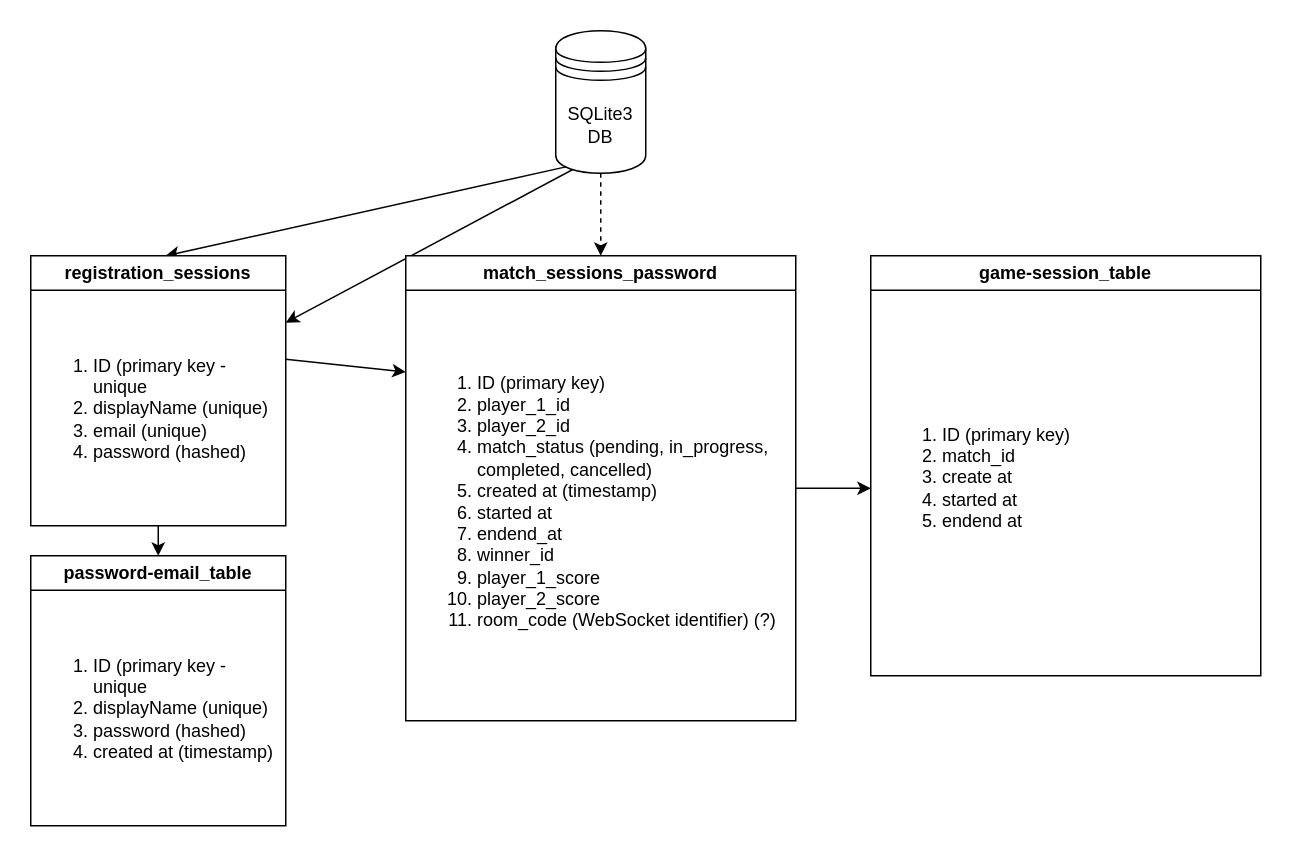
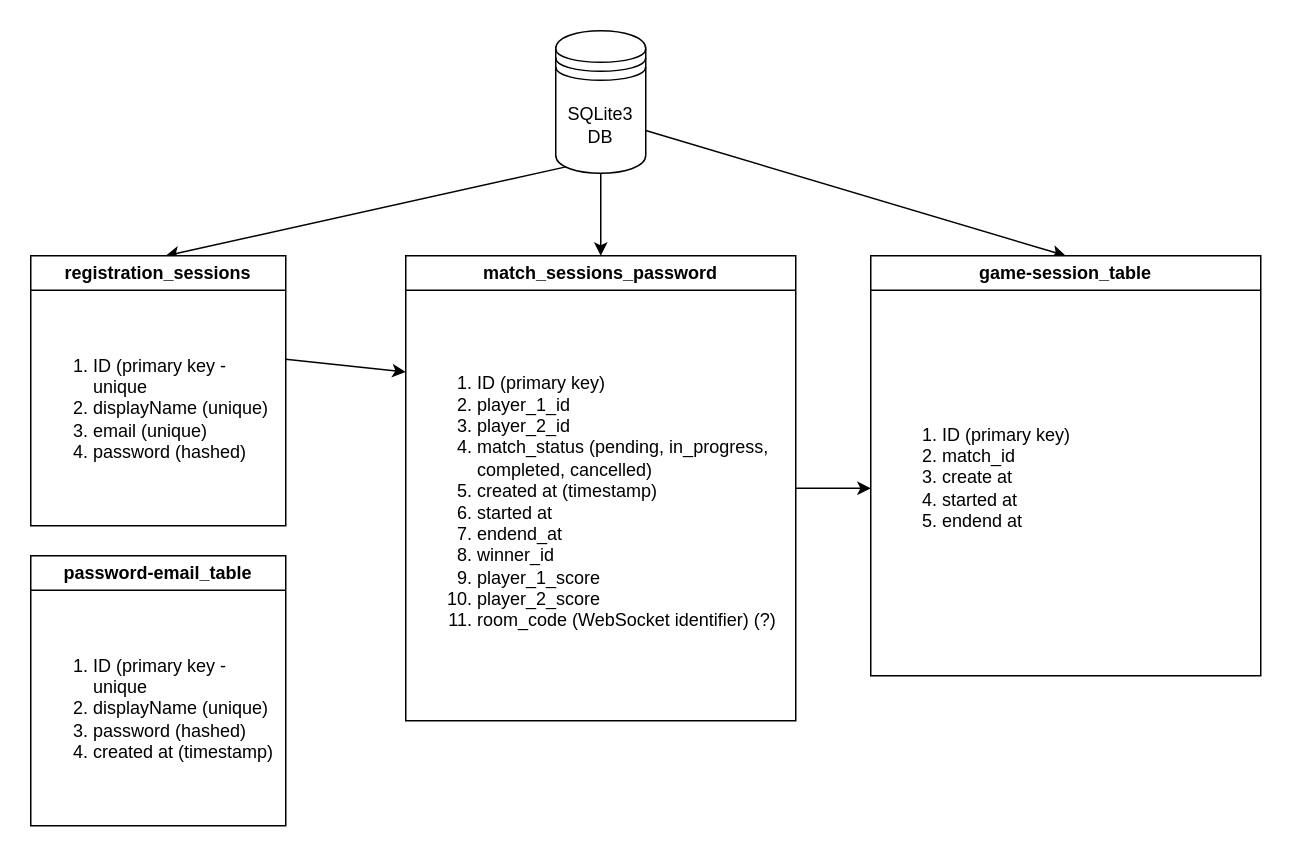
edge "SQLite3 DB" -> "match_sessions_password": style dashed -> solid
edge "SQLite3 DB" -> "registration_sessions": now "SQLite3 DB" -> "game-session_table"
edge "registration_sessions" -> "password-email_table": removed
